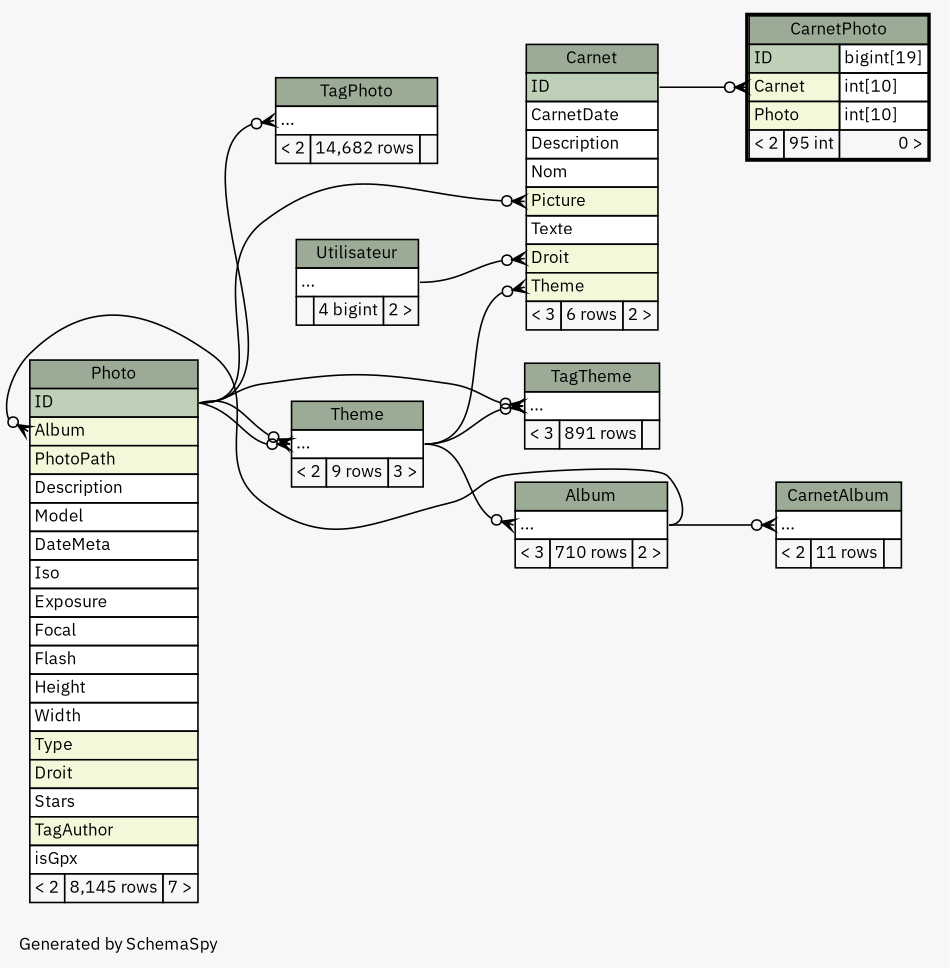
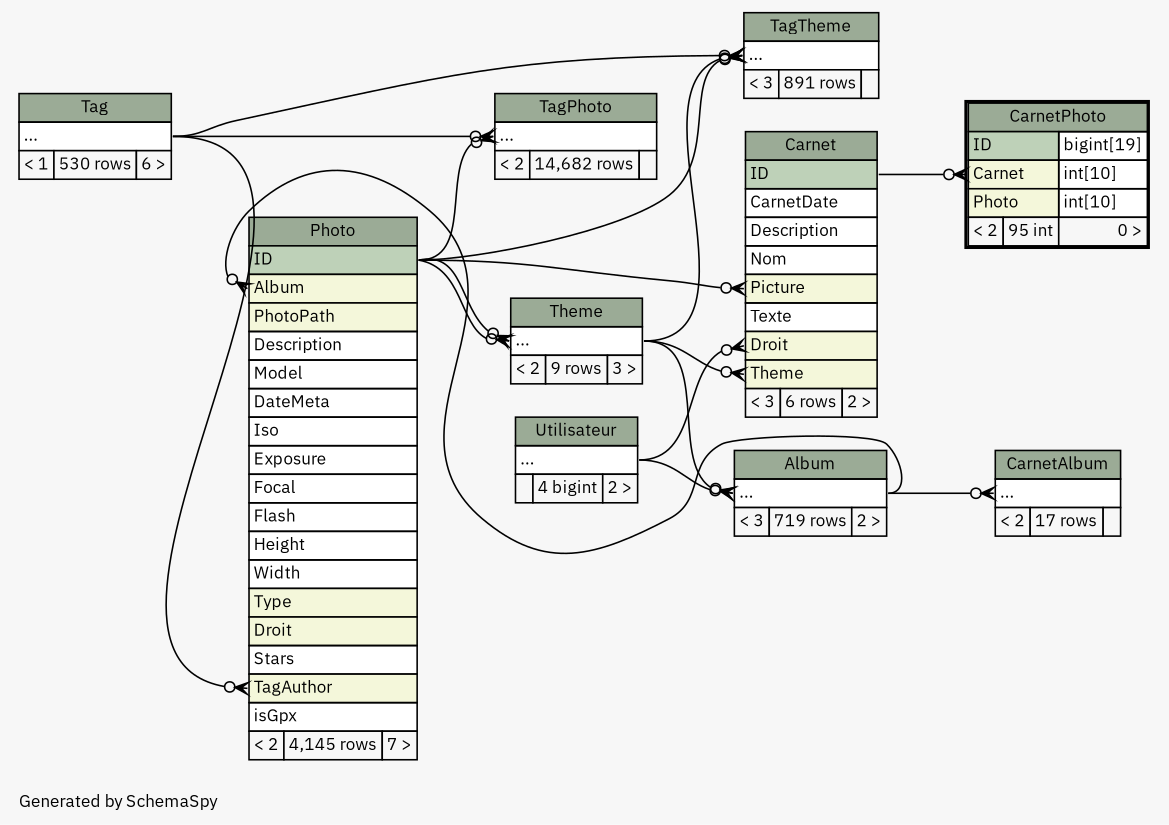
node "Tag": added
edge "Utilisateur" -> "Album": added
node "Album": text "710 rows" -> "719 rows"
node "CarnetAlbum": text "11 rows" -> "17 rows"
node "Photo": text "8,145 rows" -> "4,145 rows"
